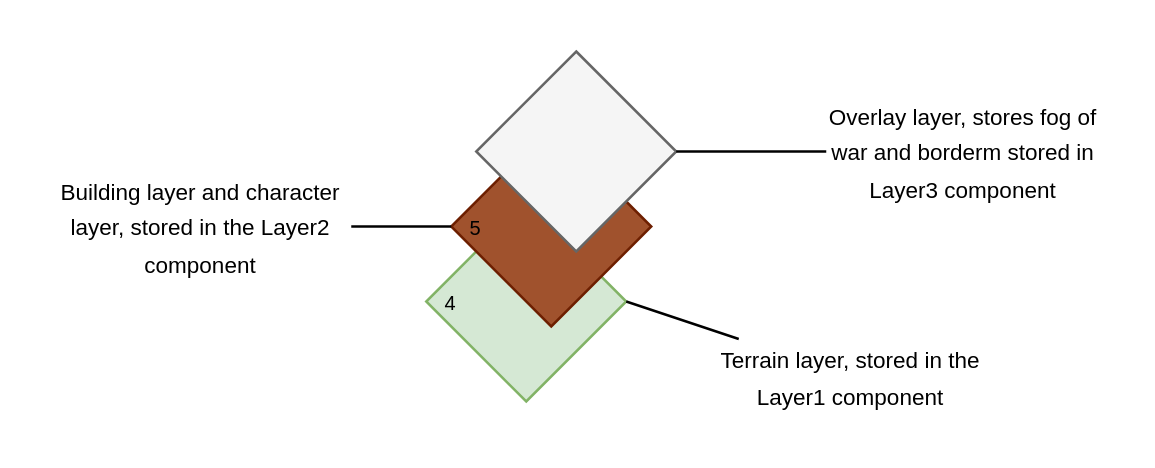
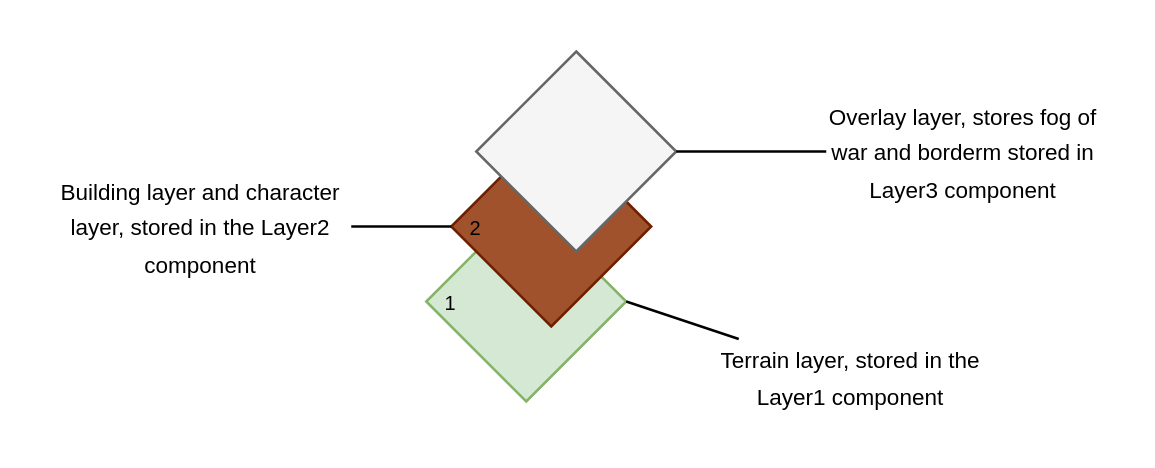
node "5": label "5" -> "2"
node "4": label "4" -> "1"
